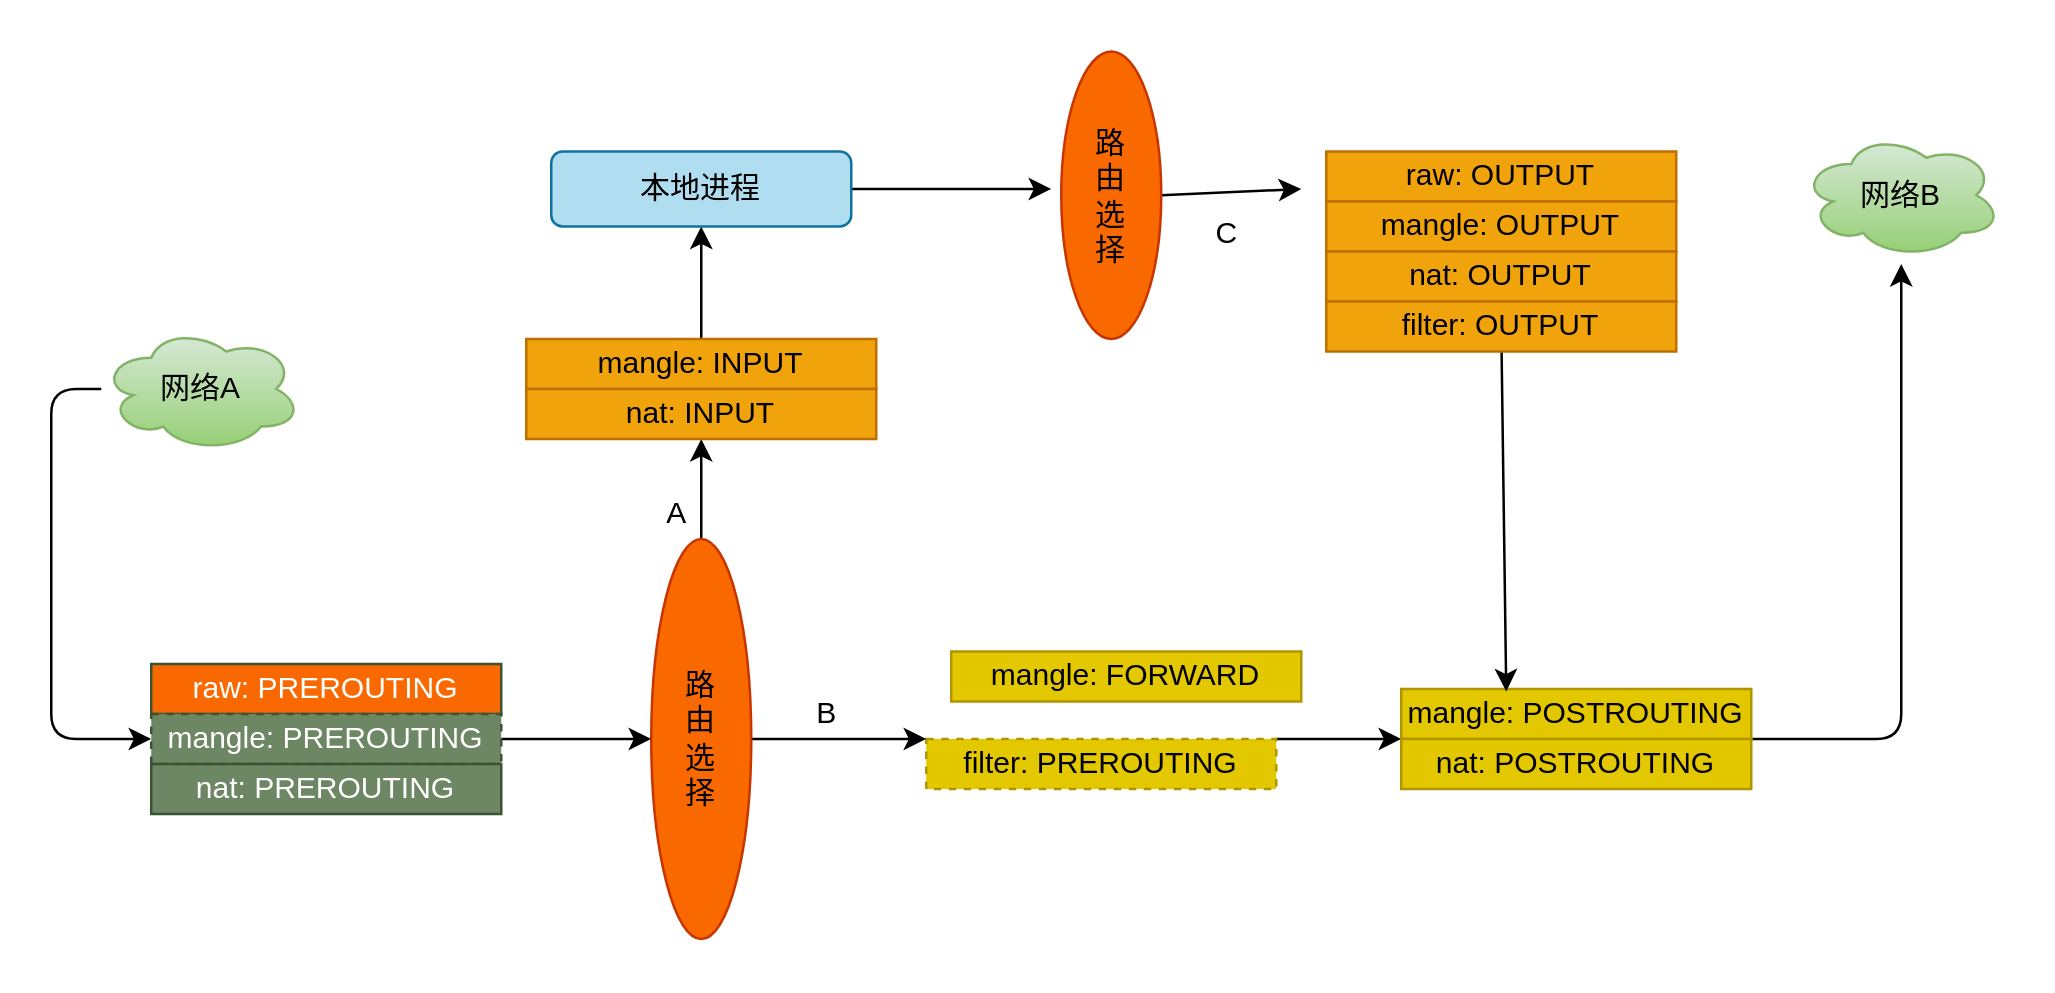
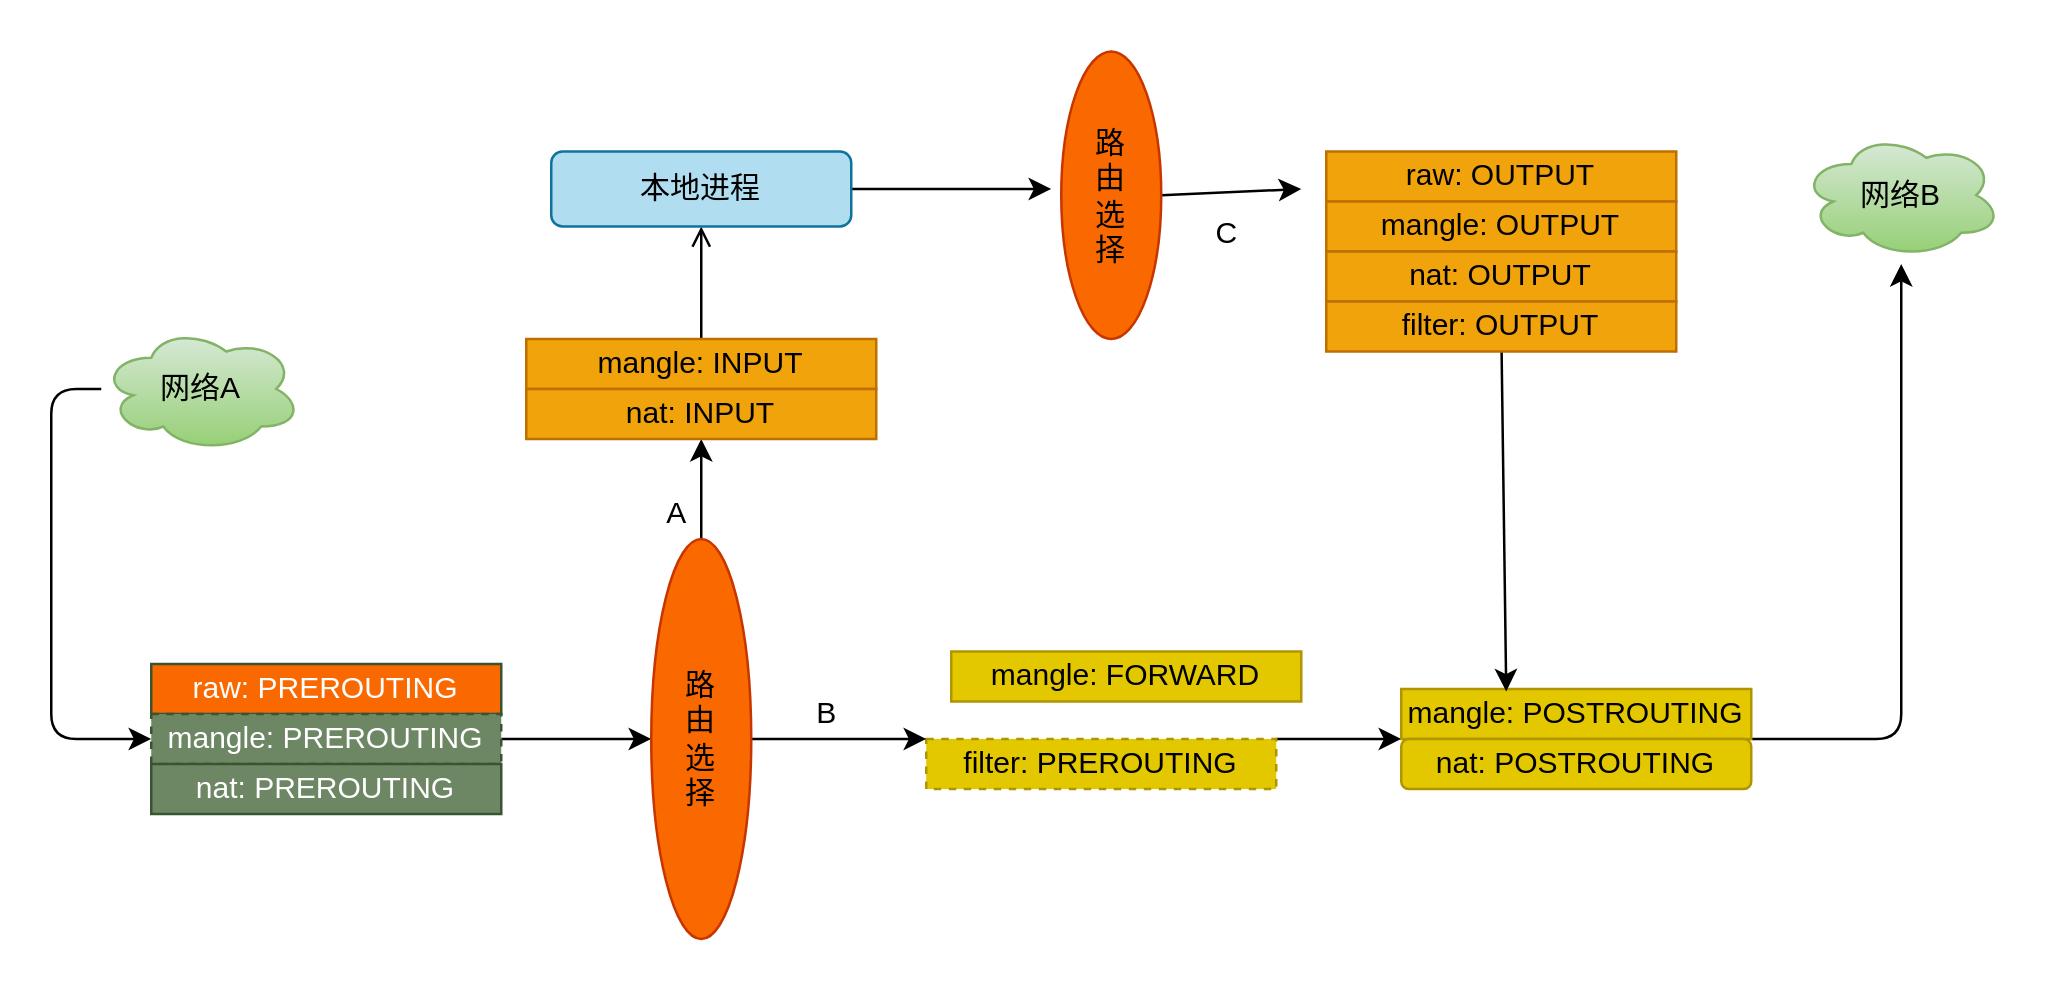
edge "mangle: INPUT" -> "本地进程": arrowhead classic -> open
node "nat: POSTROUTING": shape rectangle -> rounded rectangle
